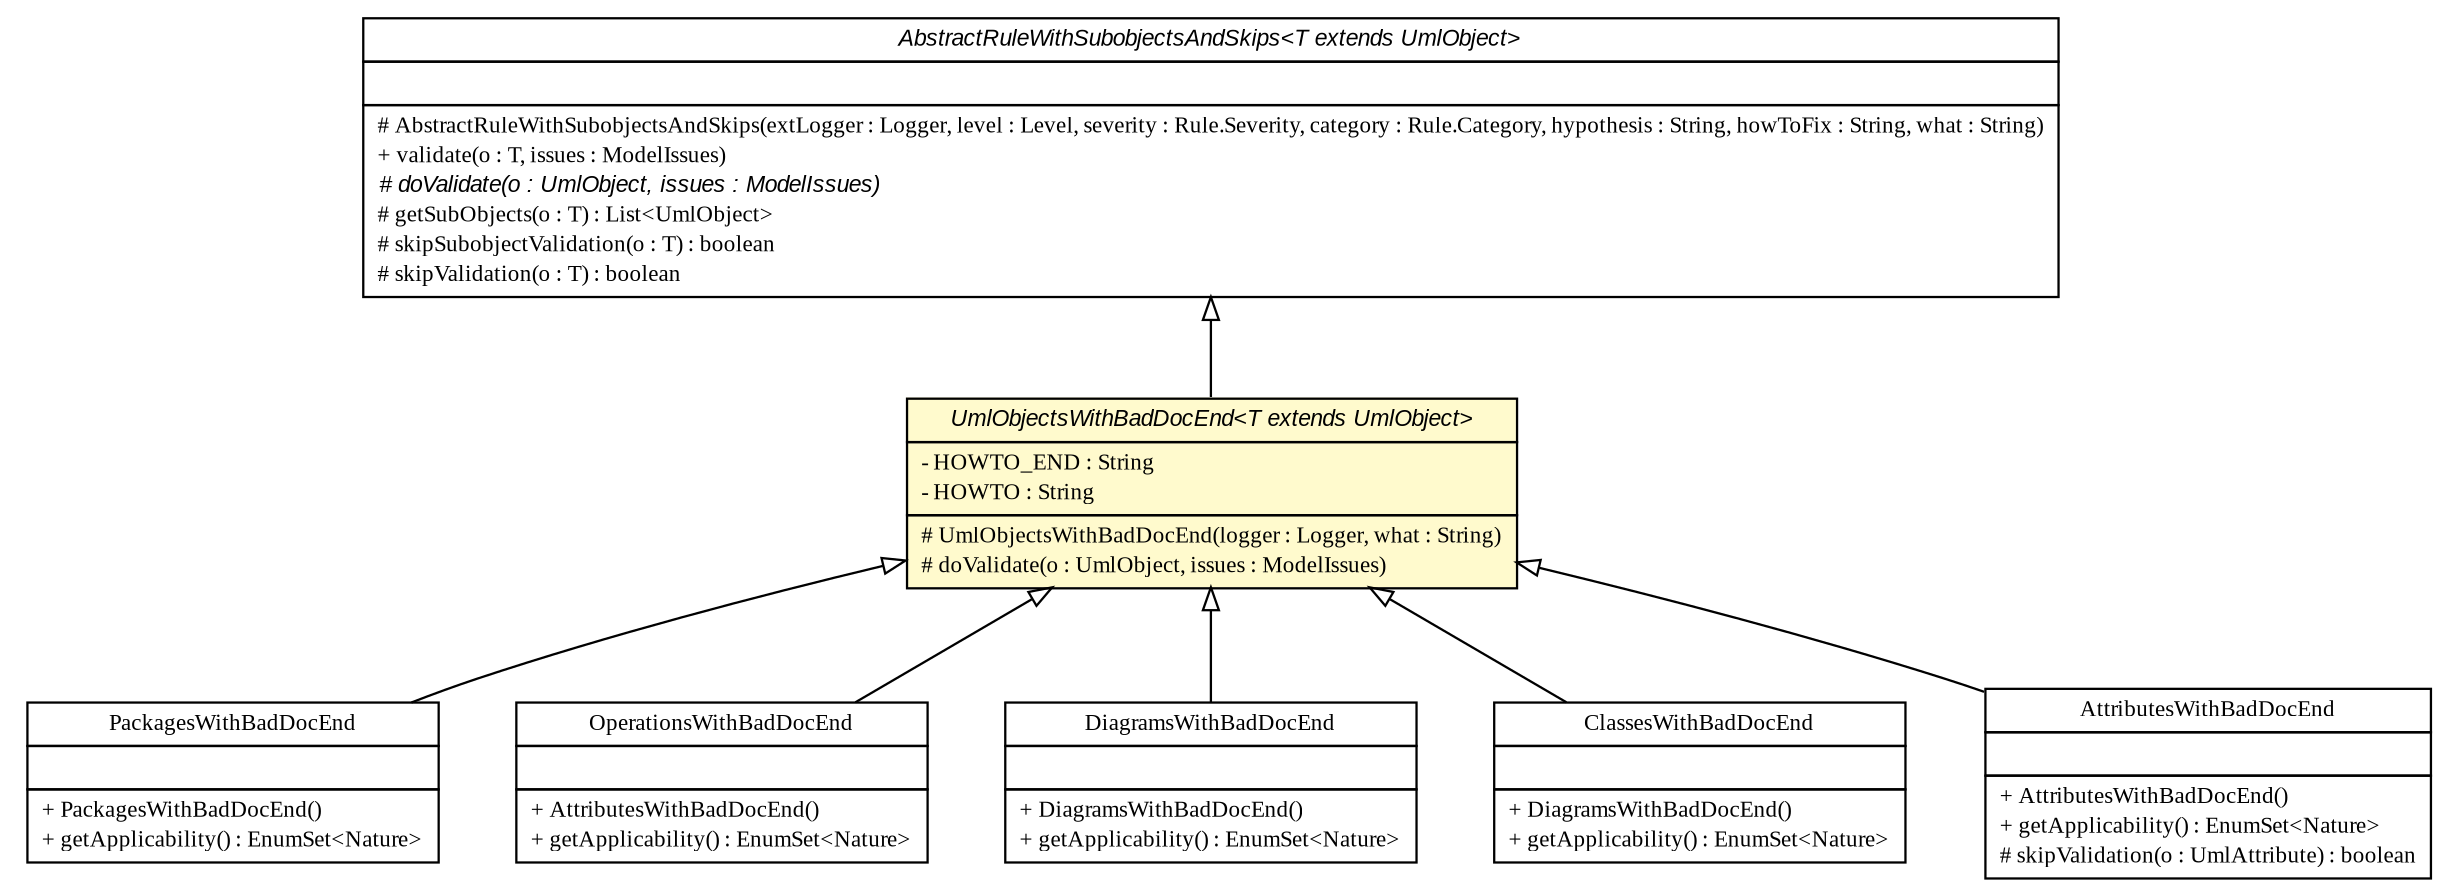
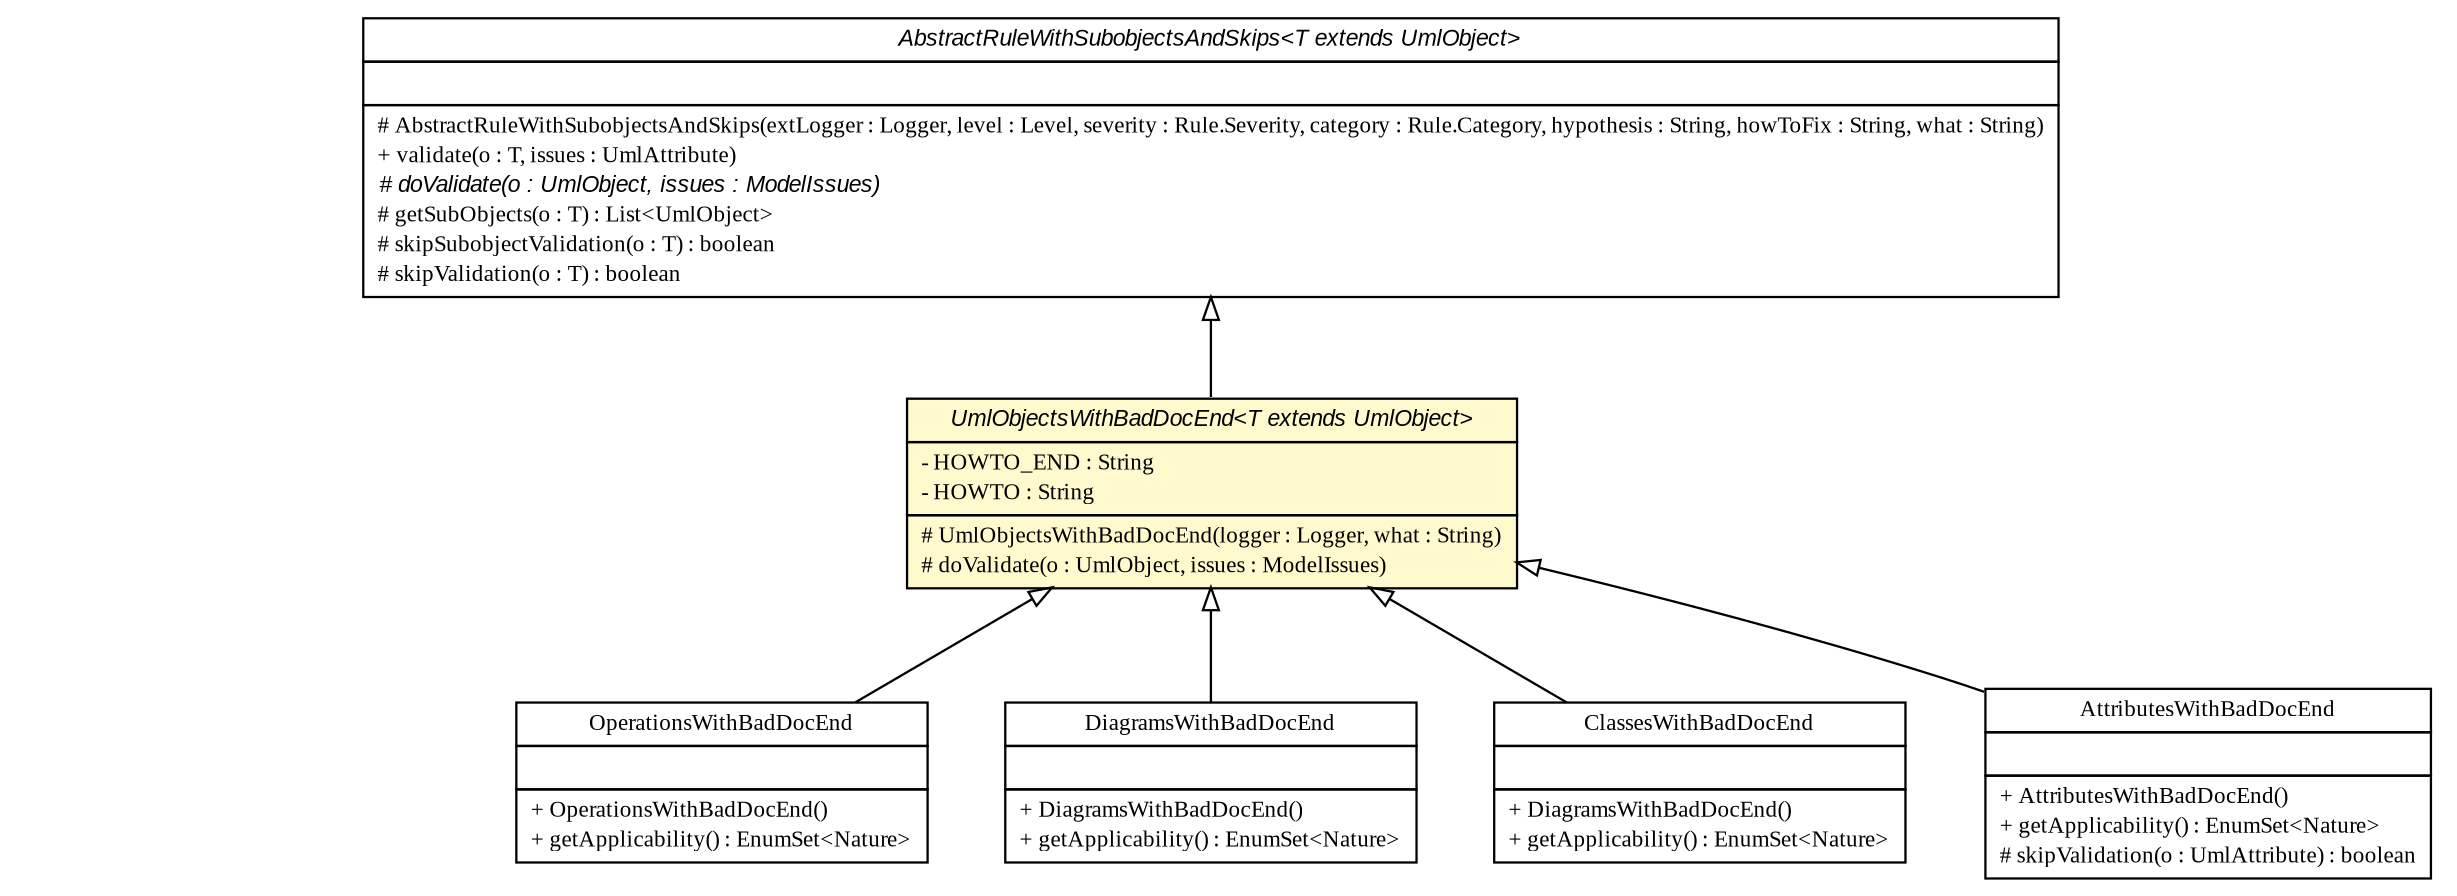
node "AbstractRuleWithSubobjectsAndSkips<T extends UmlObject>": text "+ validate(o : T, issues : ModelIssues)" -> "+ validate(o : T, issues : UmlAttribute)"
node "PackagesWithBadDocEnd": removed
node "OperationsWithBadDocEnd": text "+ AttributesWithBadDocEnd()" -> "+ OperationsWithBadDocEnd()"
